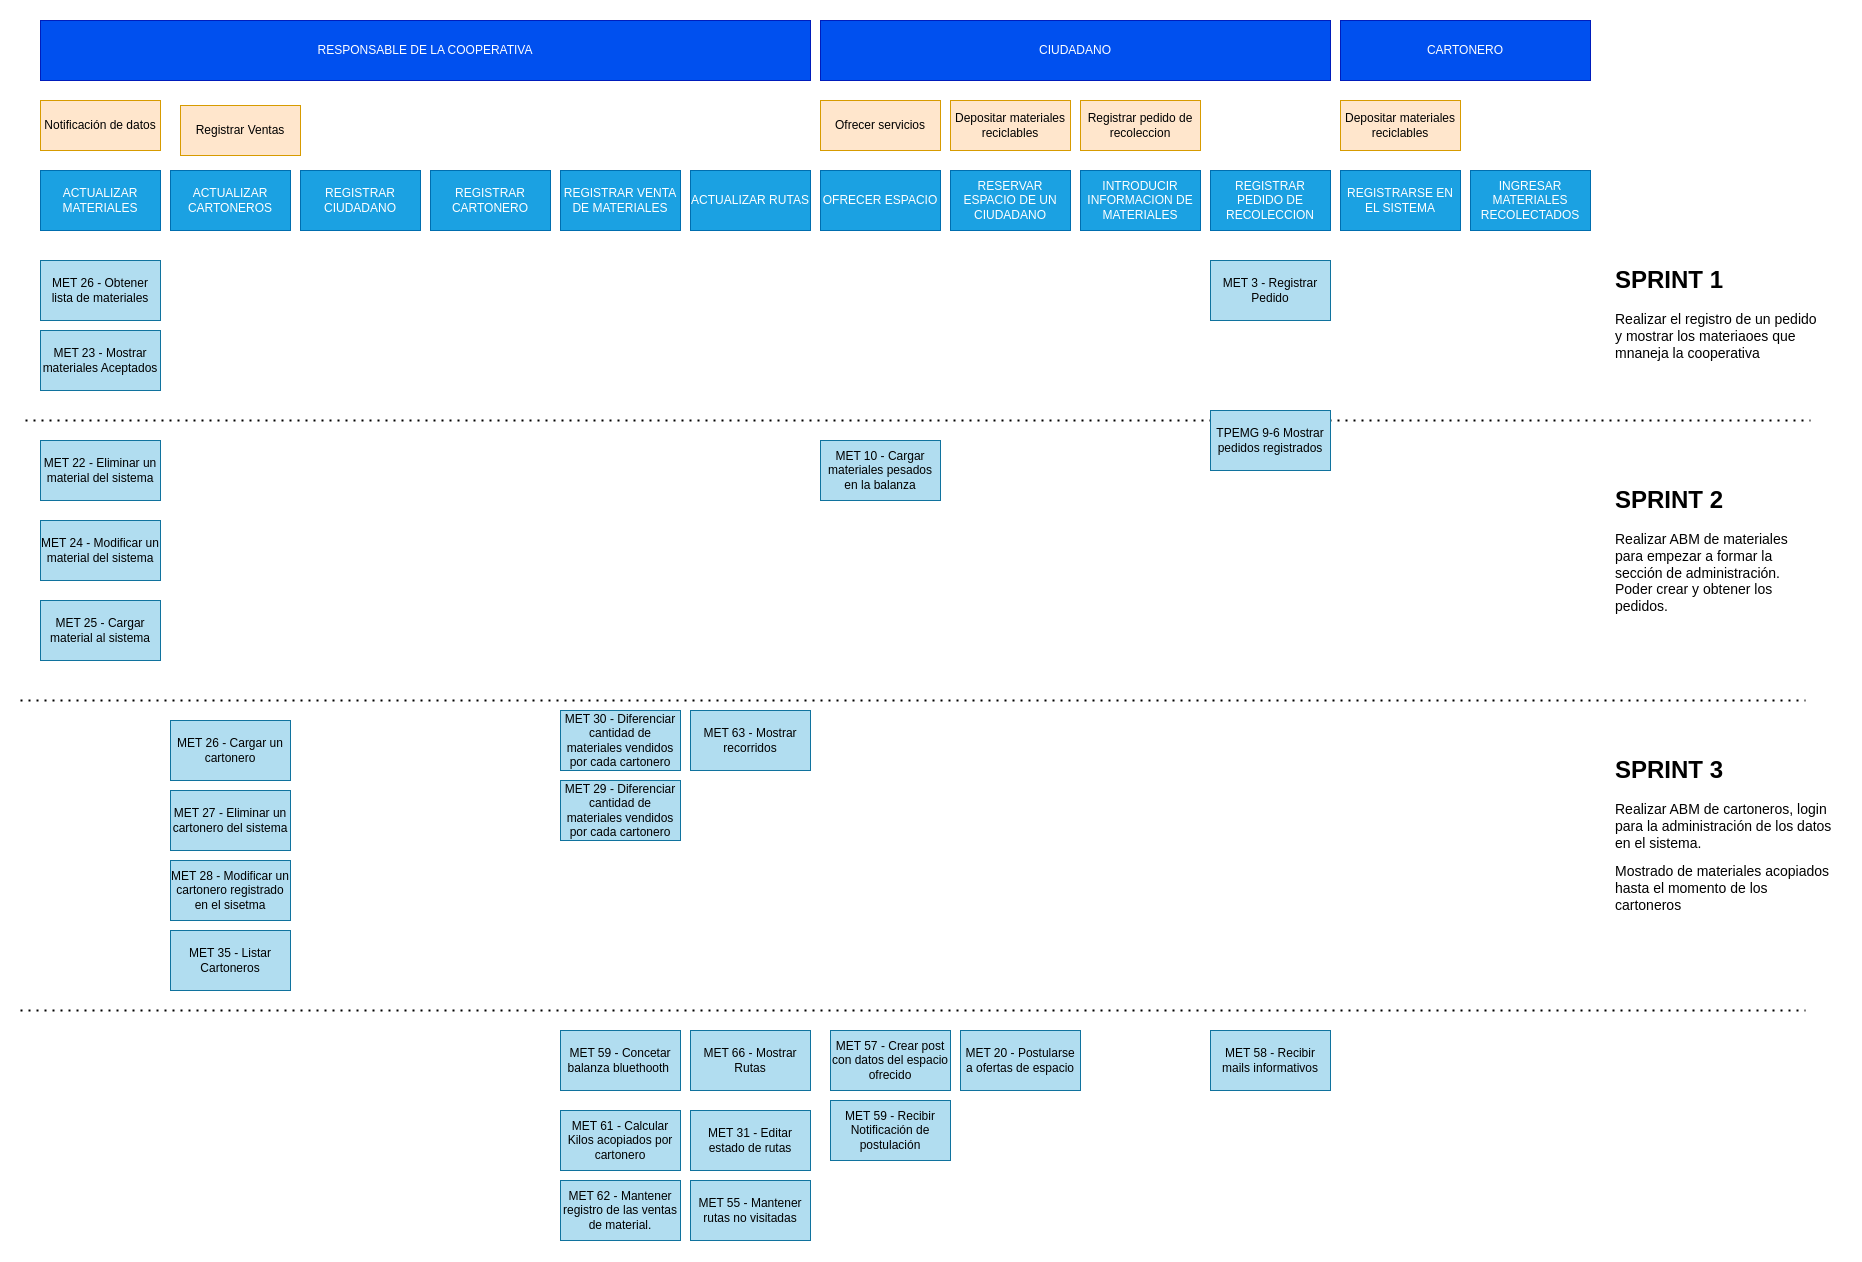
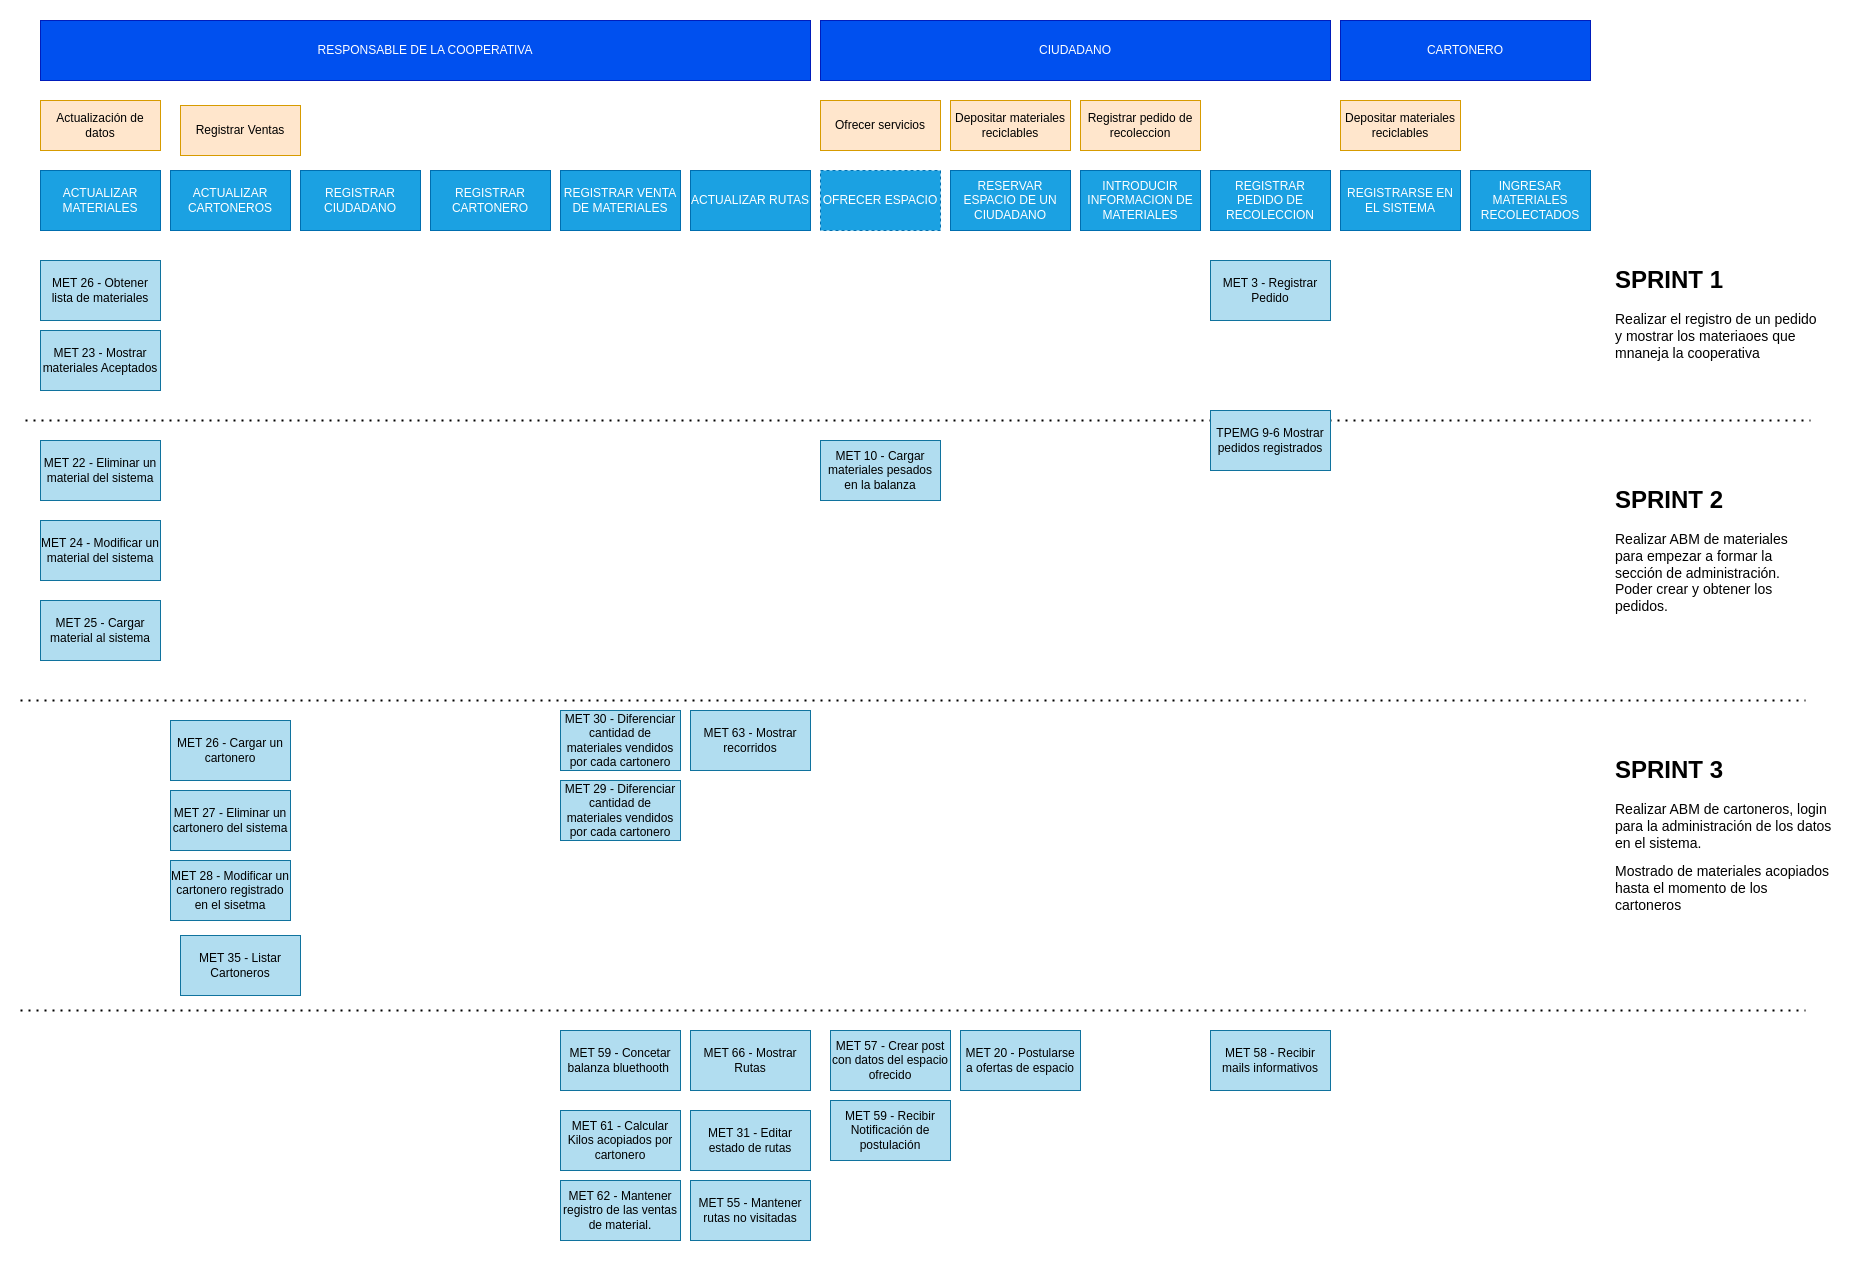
node "Notificación de datos": label "Notificación de datos" -> "Actualización de datos"
node "OFRECER ESPACIO": style solid -> dashed
node "MET 35 - Listar Cartoneros": moved (231, 961) -> (241, 966)
